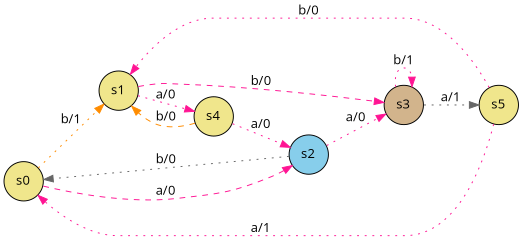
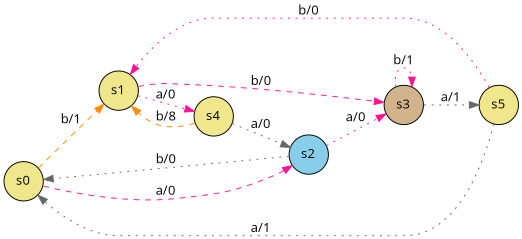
edge "s4" -> "s1": label "b/0" -> "b/8"
edge "s4" -> "s2": color deeppink -> gray40
edge "s0" -> "s1": style dotted -> dashed
edge "s5" -> "s0": color deeppink -> gray40
